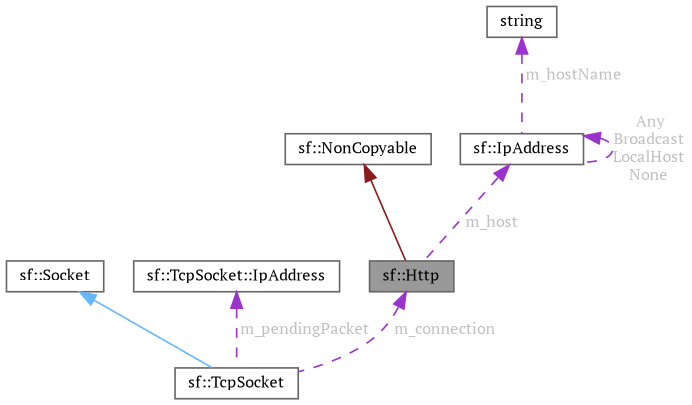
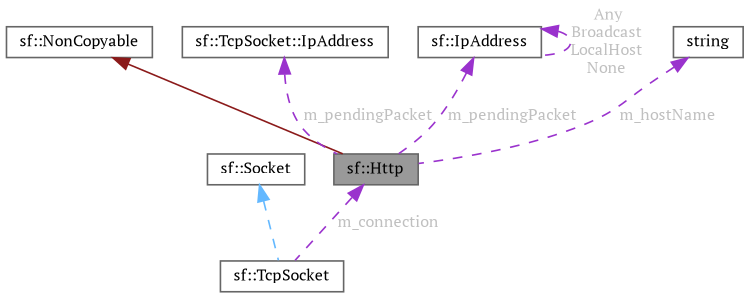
edge "sf::IpAddress" -> "string": now "sf::Http" -> "string"
edge "sf::Http" -> "sf::IpAddress": label " m_host" -> " m_pendingPacket"
edge "sf::TcpSocket" -> "sf::Socket": style solid -> dashed
edge "sf::TcpSocket" -> "sf::TcpSocket::IpAddress": now "sf::Http" -> "sf::TcpSocket::IpAddress"
